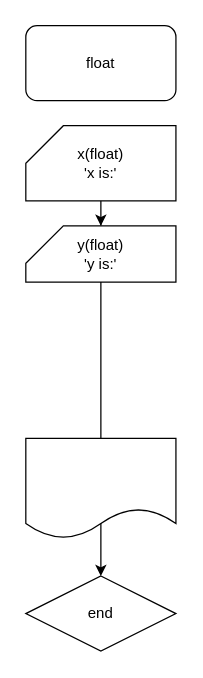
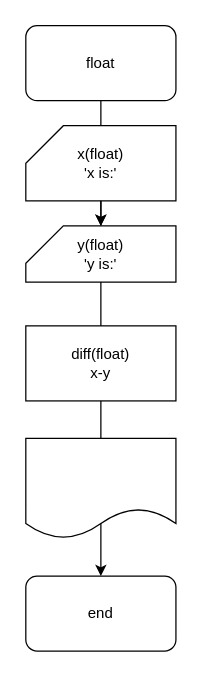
edge "float" -> "y(float) 'y is:'": added
node "diff(float) x-y": added
node "end": shape diamond -> rounded rectangle
